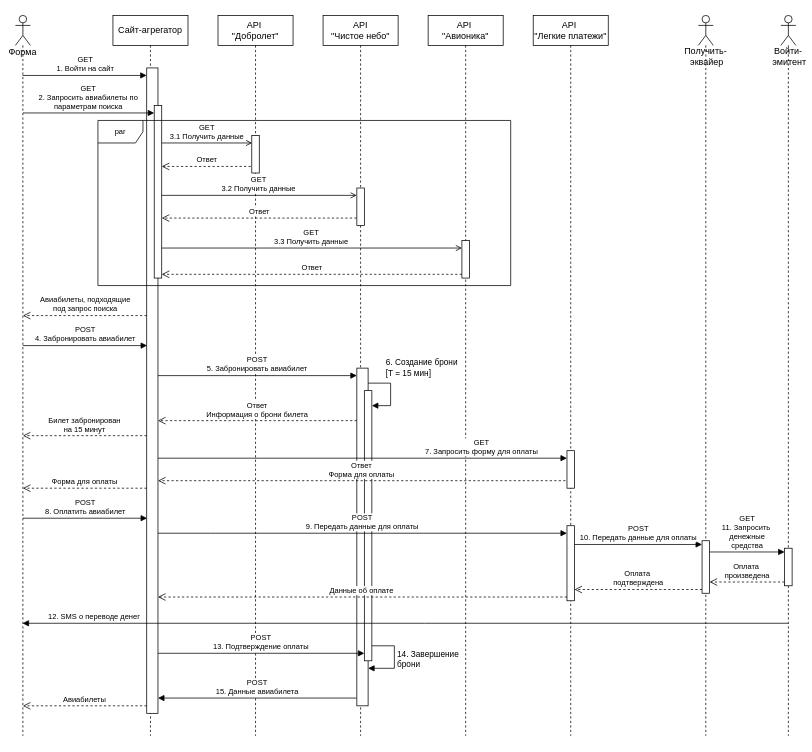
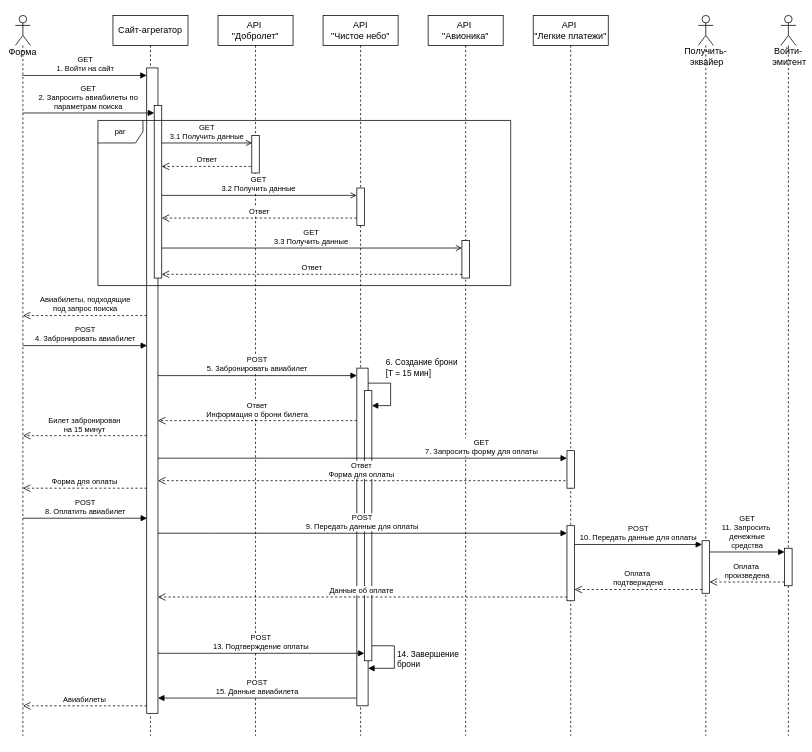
edge "Войти- эмитент" -> "Форма": removed, label "12. SMS о переводе денег"
